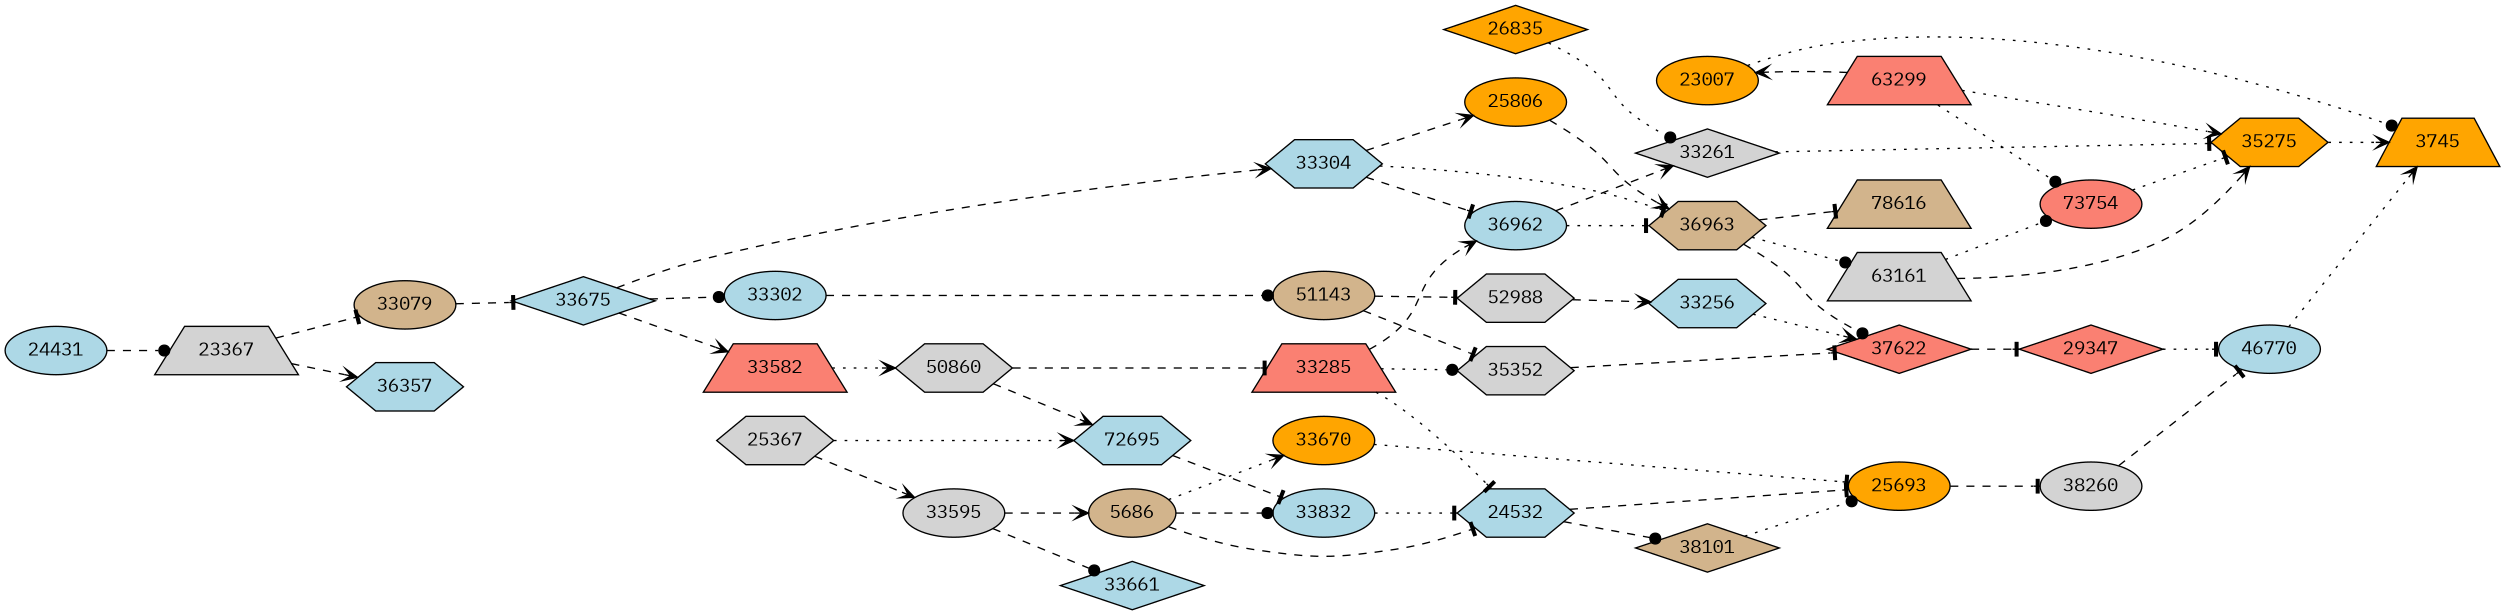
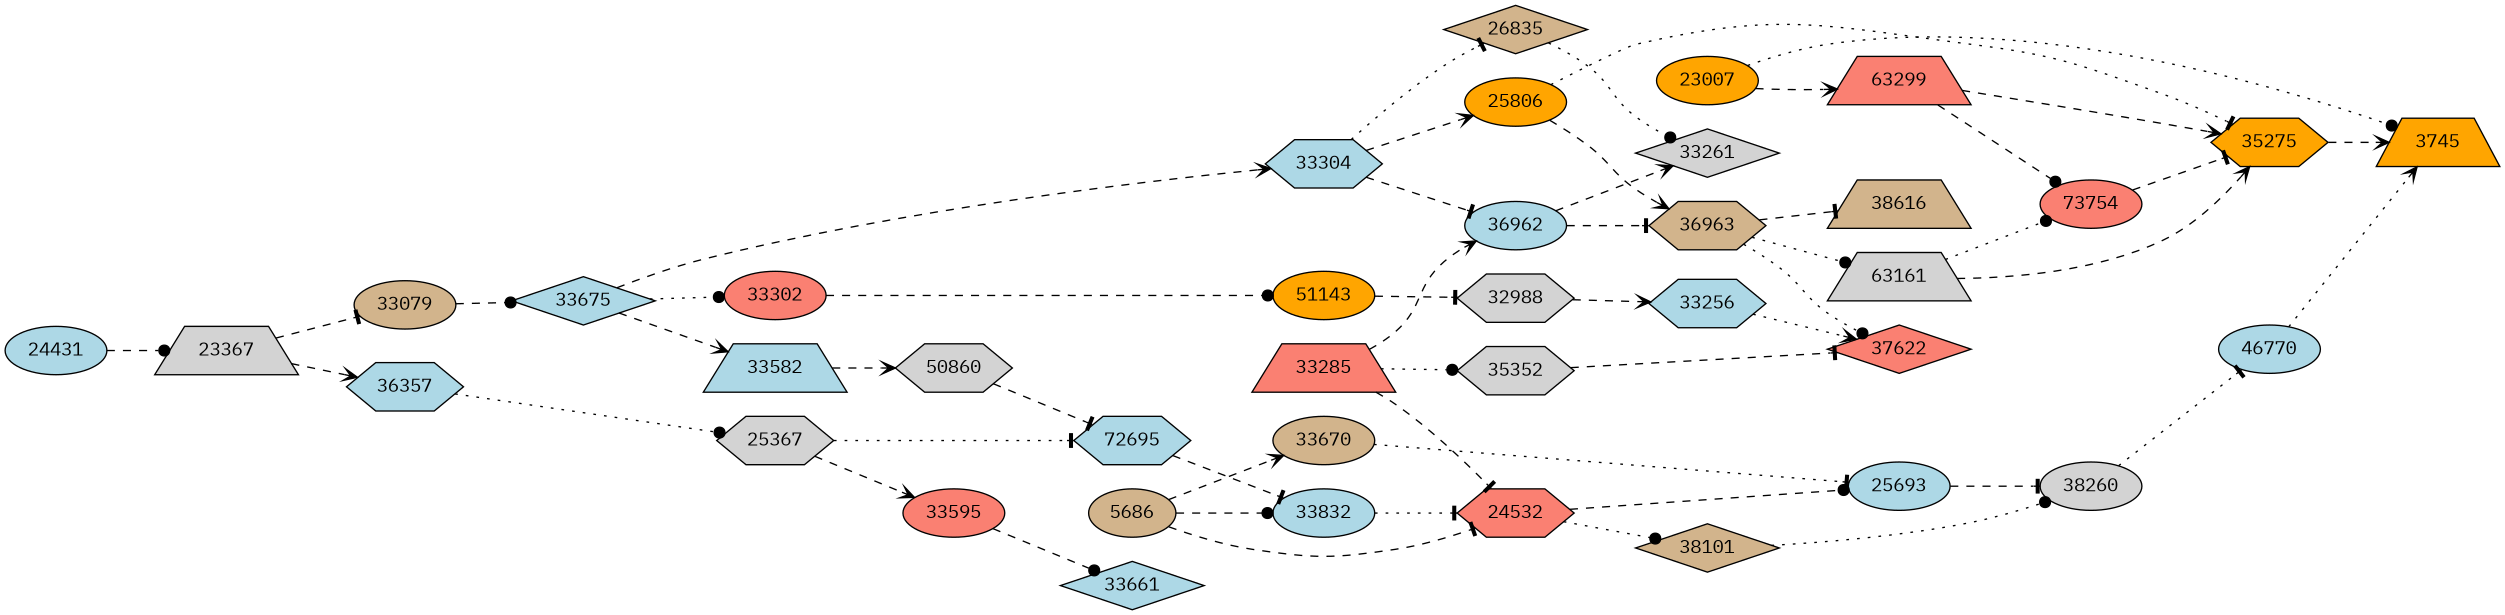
node "26835": fillcolor orange -> tan
edge "63299" -> "23007": reversed
edge "63299" -> "35275": style dotted -> dashed
edge "63299" -> "73754": style dotted -> dashed
edge "35275" -> "3745": style dotted -> dashed
edge "33261" -> "35275": now "25806" -> "35275"
edge "73754" -> "35275": style dotted -> dashed
edge "33304" -> "36963": now "33304" -> "26835"
node "78616": label "78616" -> "38616"
edge "36962" -> "36963": style dotted -> dashed
edge "36963" -> "37622": style dashed -> dotted
node "33302": fillcolor lightblue -> salmon
node "51143": fillcolor tan -> orange
edge "33675" -> "33302": style dashed -> dotted
node "52988": label "52988" -> "32988"
edge "33079" -> "33675": arrowhead tee -> dot
edge "51143" -> "35352": removed
node "29347": removed
node "33582": fillcolor salmon -> lightblue
edge "33582" -> "50860": style dotted -> dashed
edge "50860" -> "33285": removed
edge "50860" -> "72695": arrowhead vee -> tee
edge "36357" -> "25367": added
edge "38260" -> "46770": style dashed -> dotted
edge "33285" -> "24532": style dotted -> dashed
edge "25367" -> "72695": arrowhead vee -> tee
node "33670": fillcolor orange -> tan
edge "5686" -> "33670": style dotted -> dashed
node "25693": fillcolor orange -> lightblue
edge "24532" -> "25693": arrowhead tee -> dot
node "33595": fillcolor lightgrey -> salmon
edge "33595" -> "5686": removed
node "24532": fillcolor lightblue -> salmon
edge "38101" -> "25693": now "38101" -> "38260"
edge "24532" -> "38101": style dashed -> dotted
